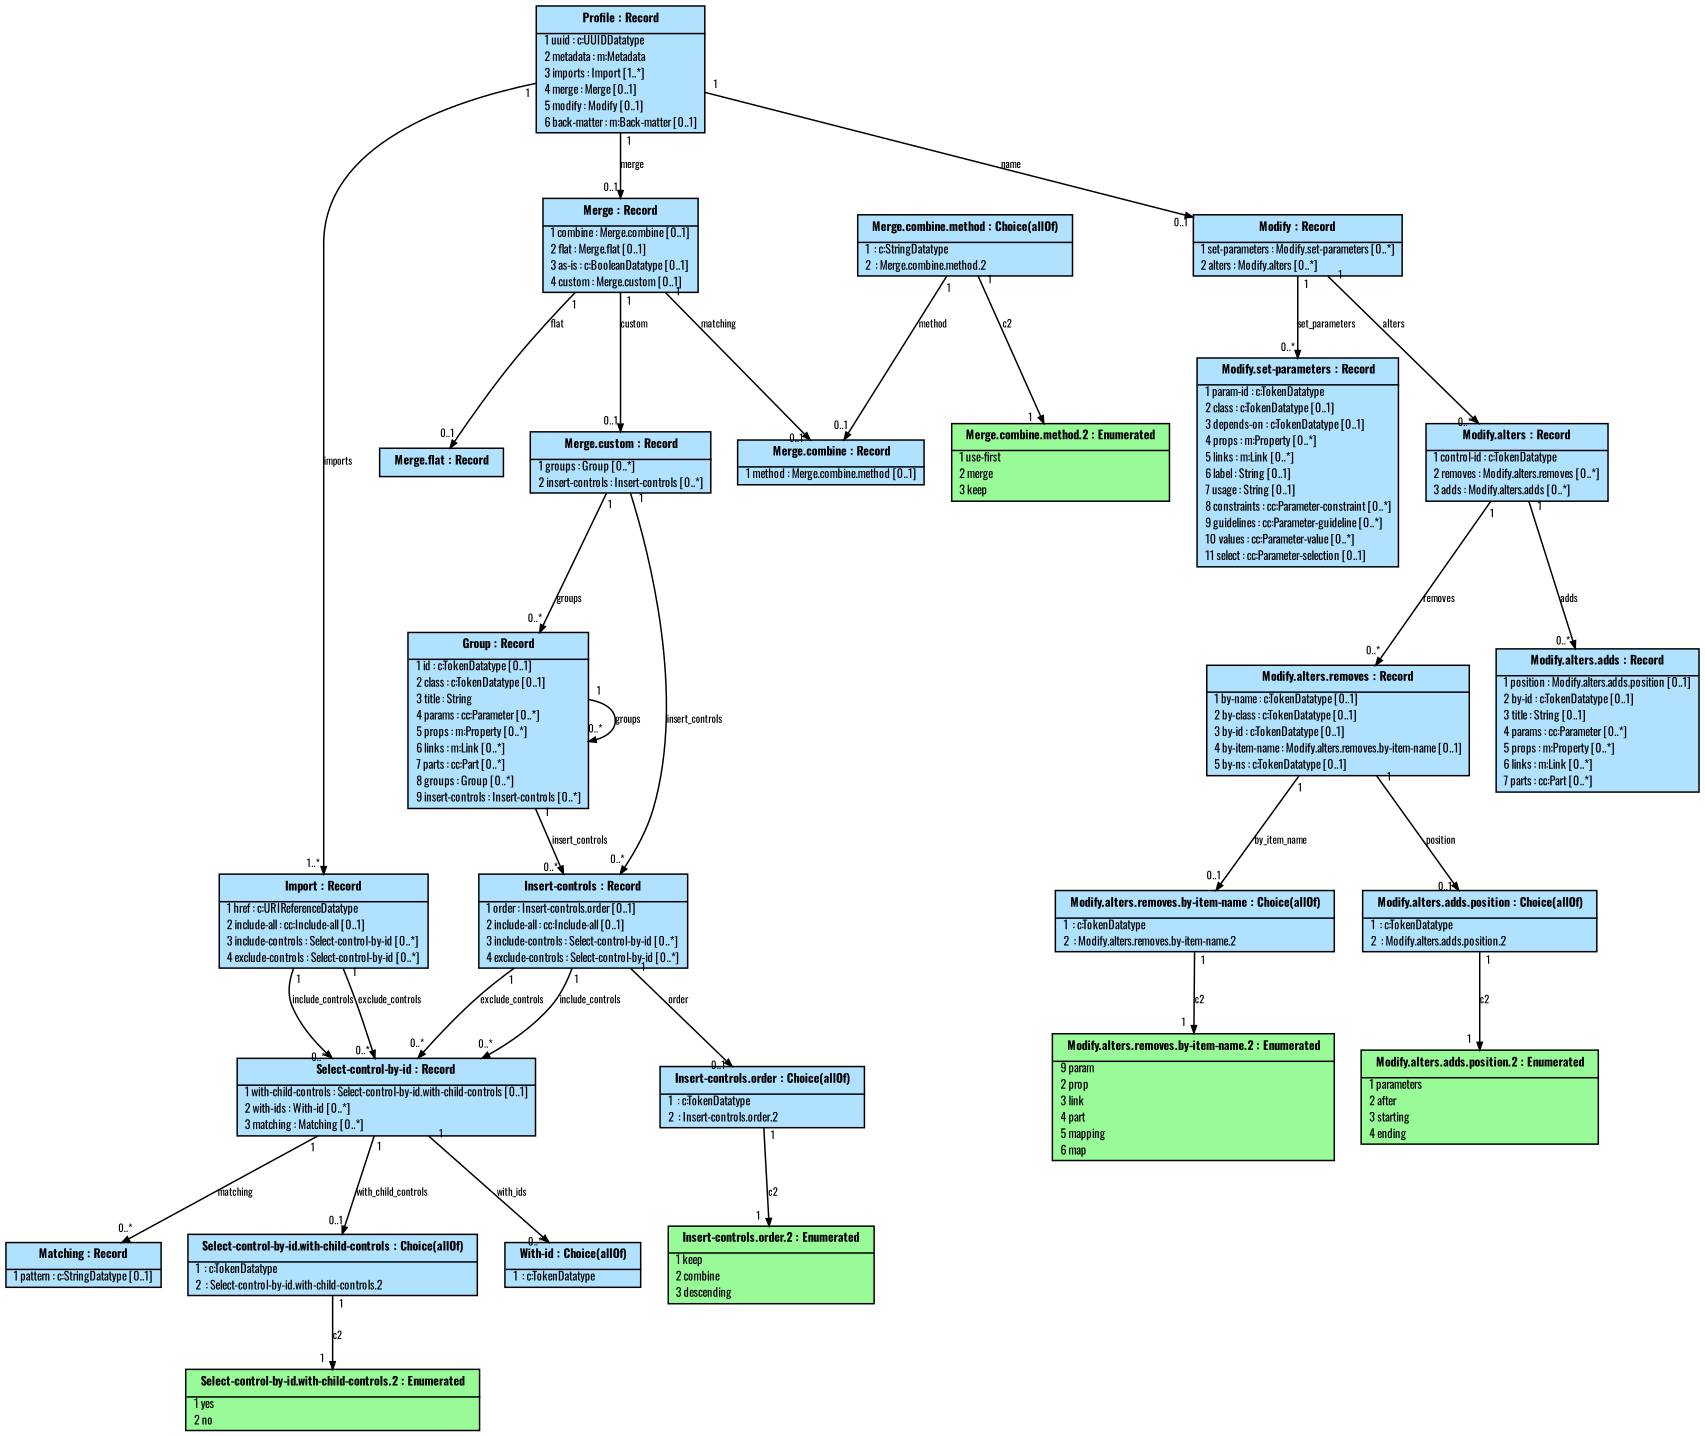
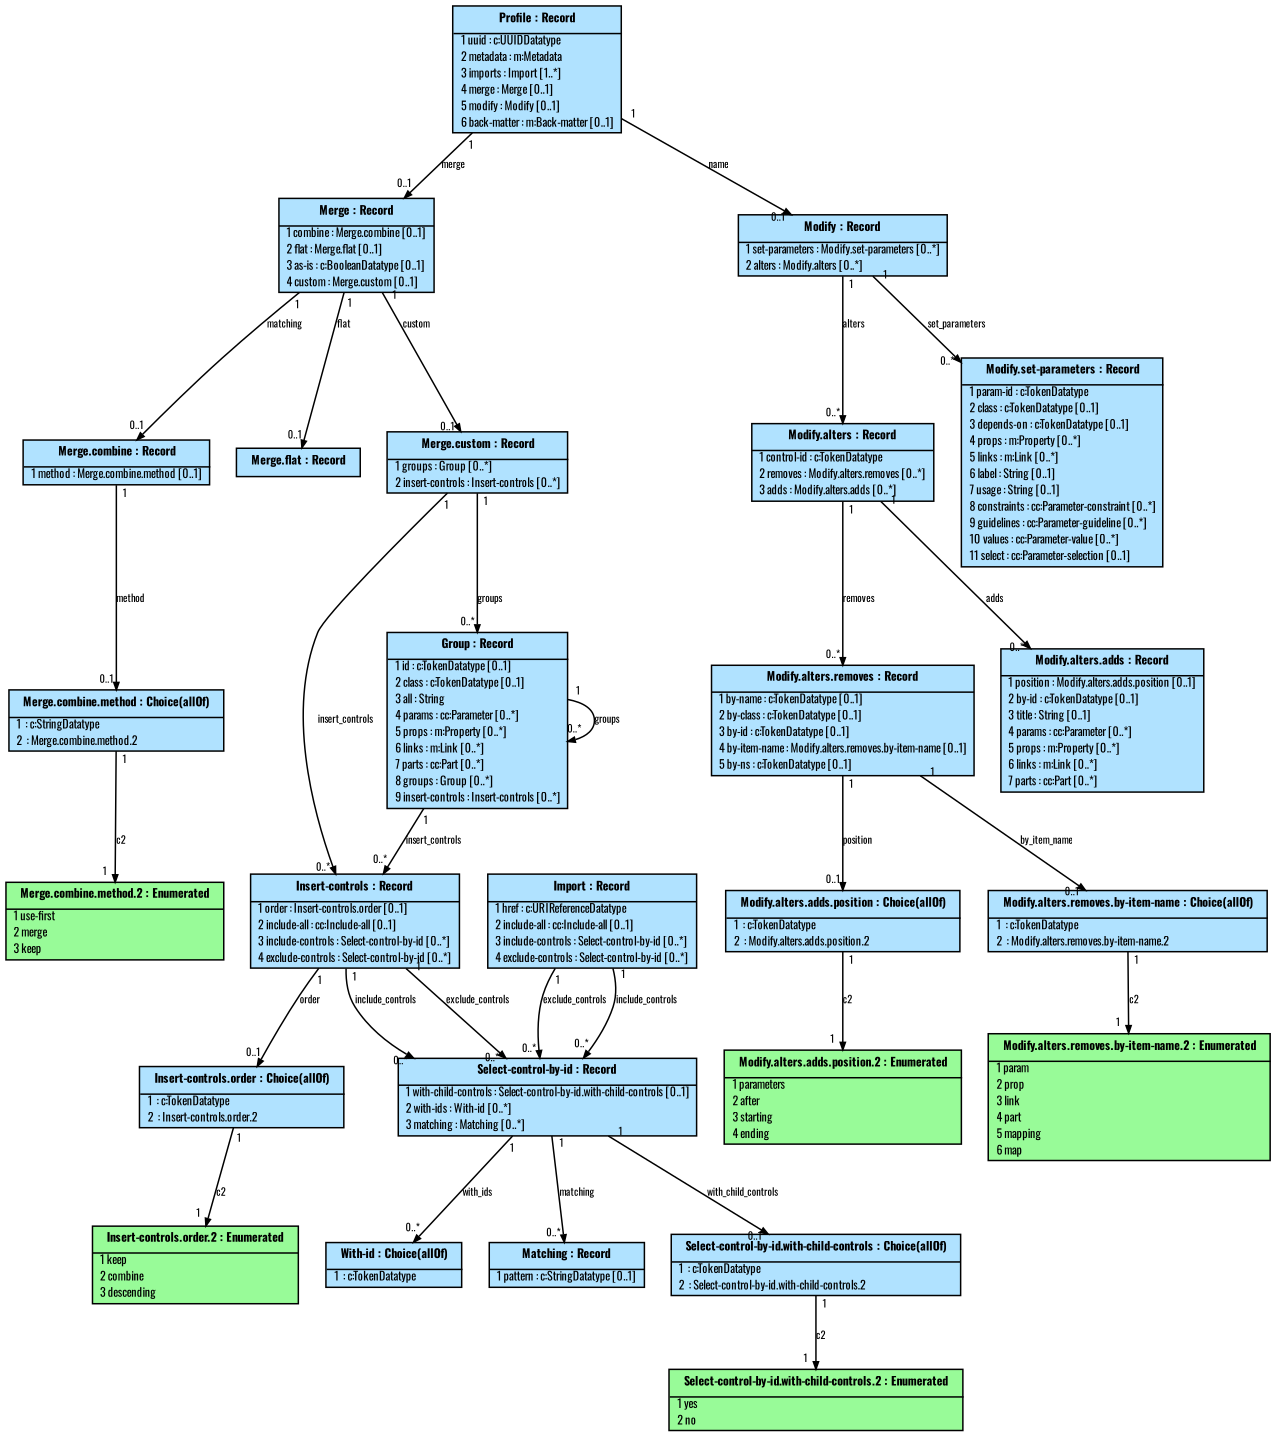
edge "Merge.combine.method : Choice(allOf)" -> "Merge.combine : Record": reversed
edge "Profile : Record" -> "Import : Record": removed, label "imports"
node "Group : Record": text "3 title : String" -> "3 all : String"
node "Modify.alters.removes.by-item-name.2 : Enumerated": text "9 param" -> "1 param"
